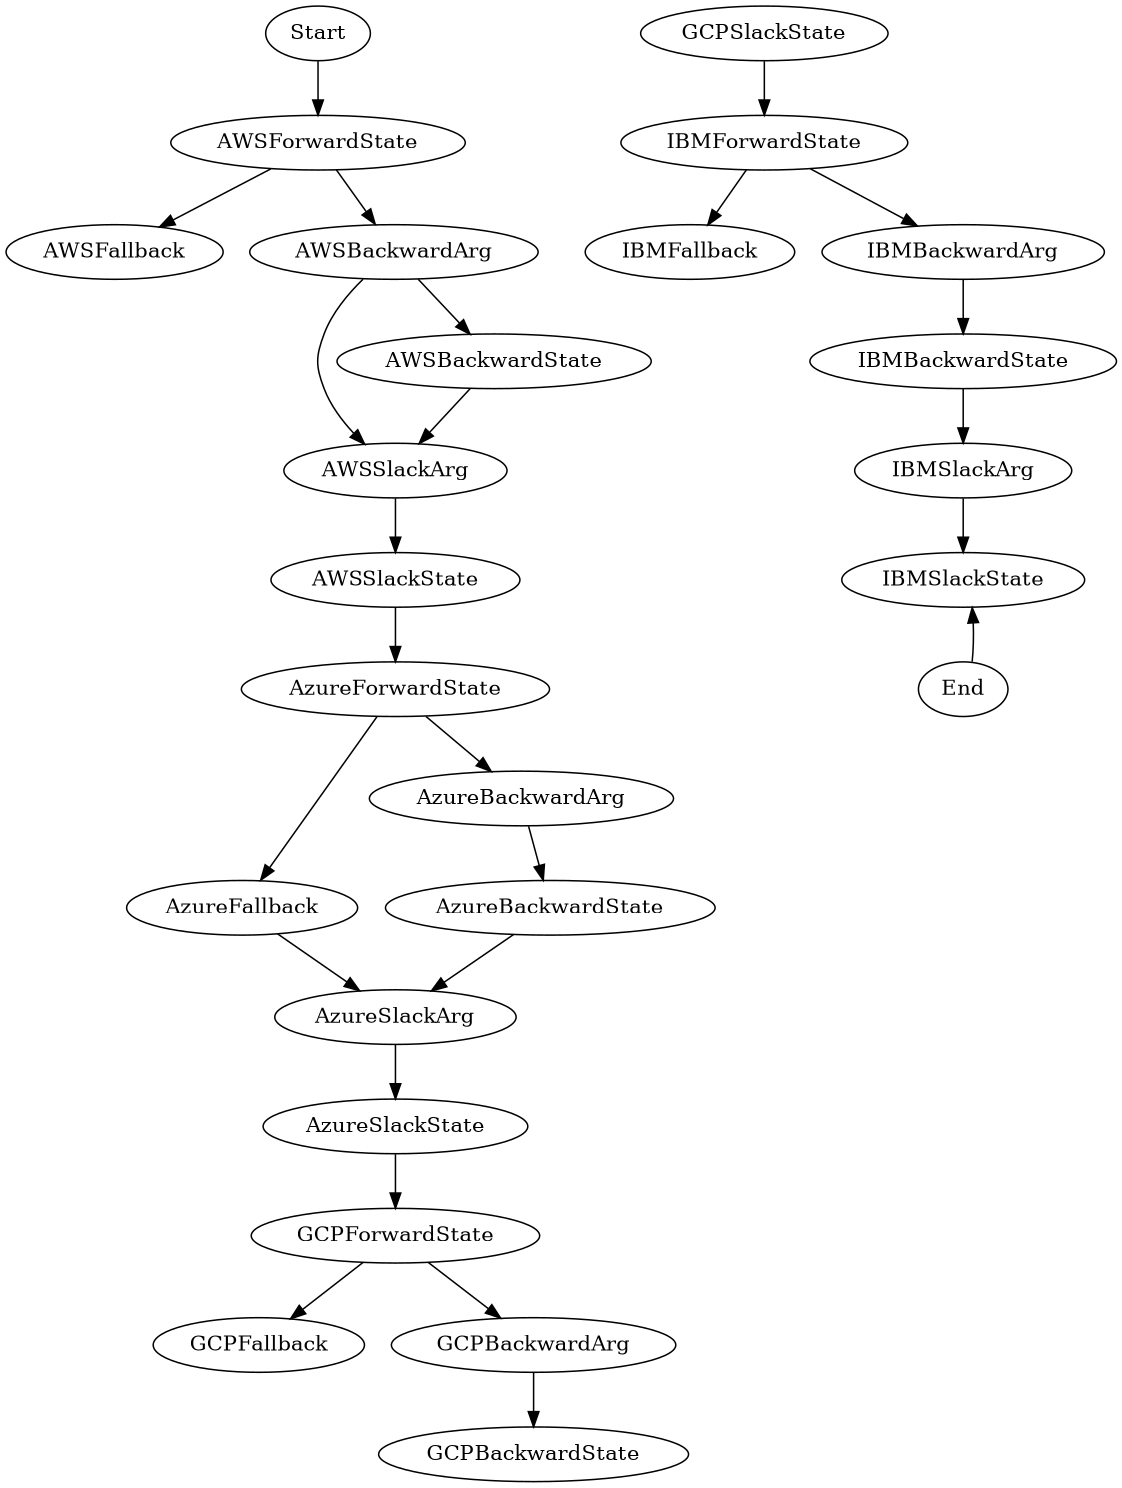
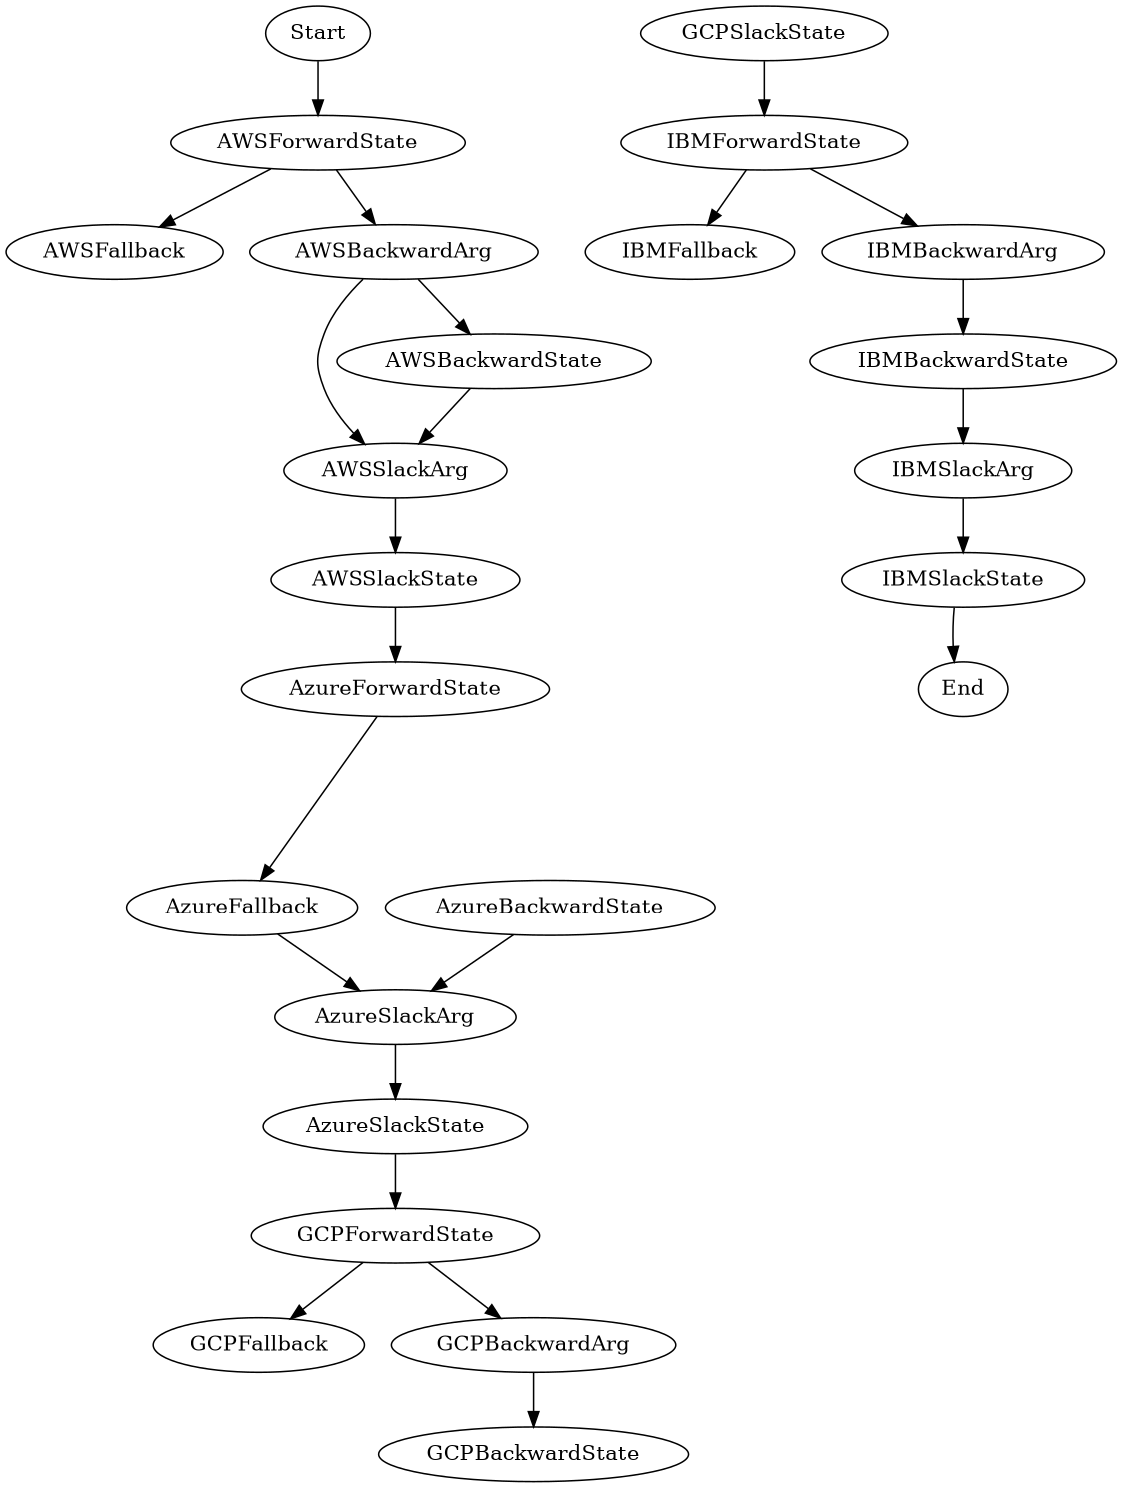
edge "End" -> "IBMSlackState": reversed
node "AzureBackwardArg": removed
